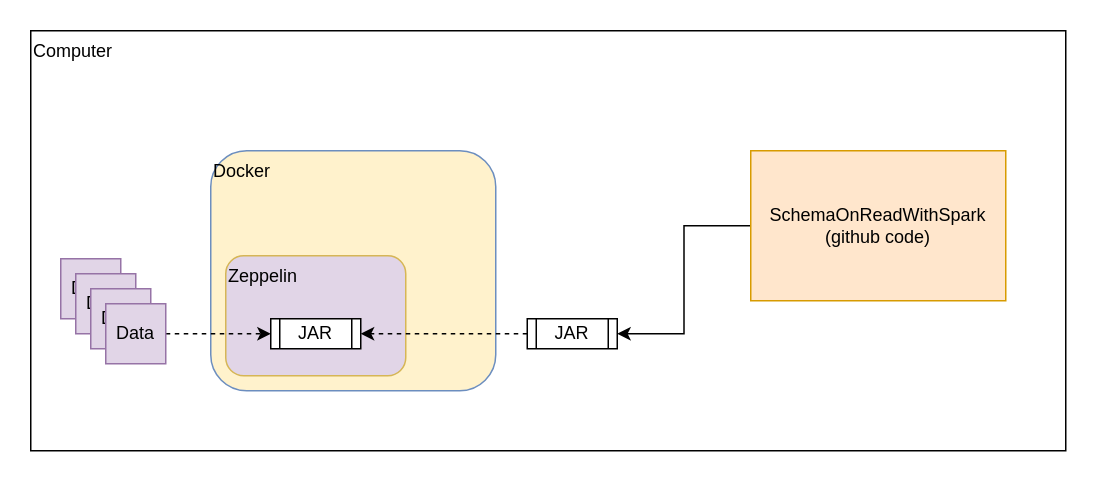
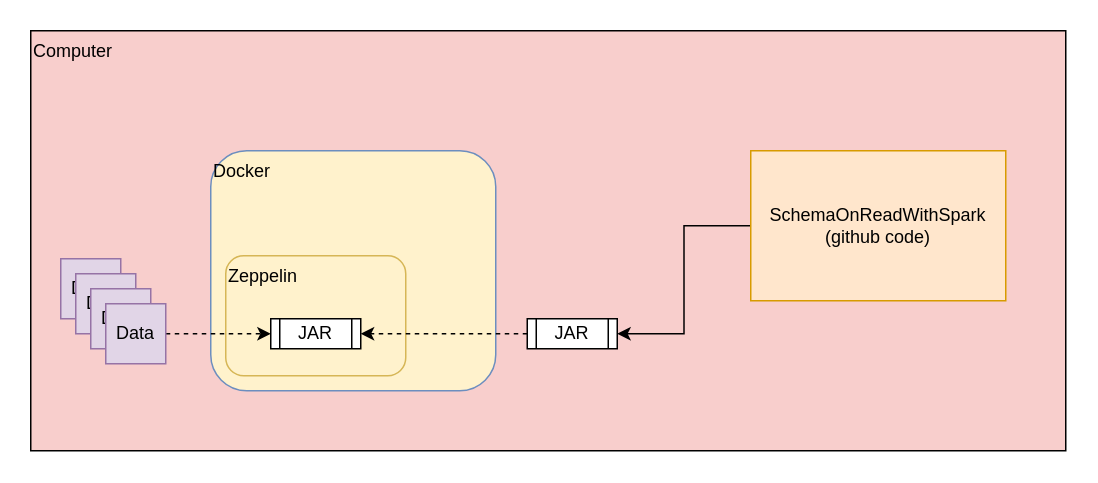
node "Computer": fillcolor #ffffff -> #f8cecc
node "Zeppelin": fillcolor #e1d5e7 -> #fff2cc
